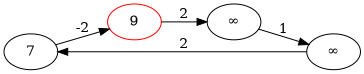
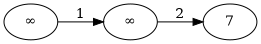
node "9": removed
